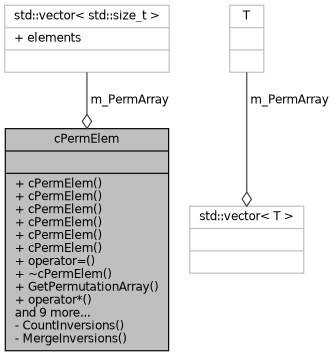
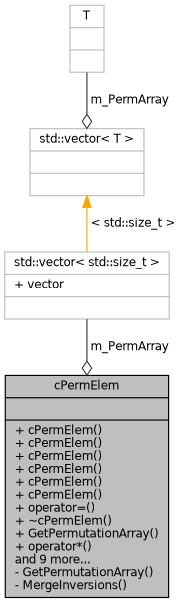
node "std::vector< std::size_t >": text "+ elements" -> "+ vector"
edge "std::vector< std::size_t >" -> "std::vector< T >": added, label "< std::size_t >"
node "cPermElem": text "- CountInversions()" -> "- GetPermutationArray()"
